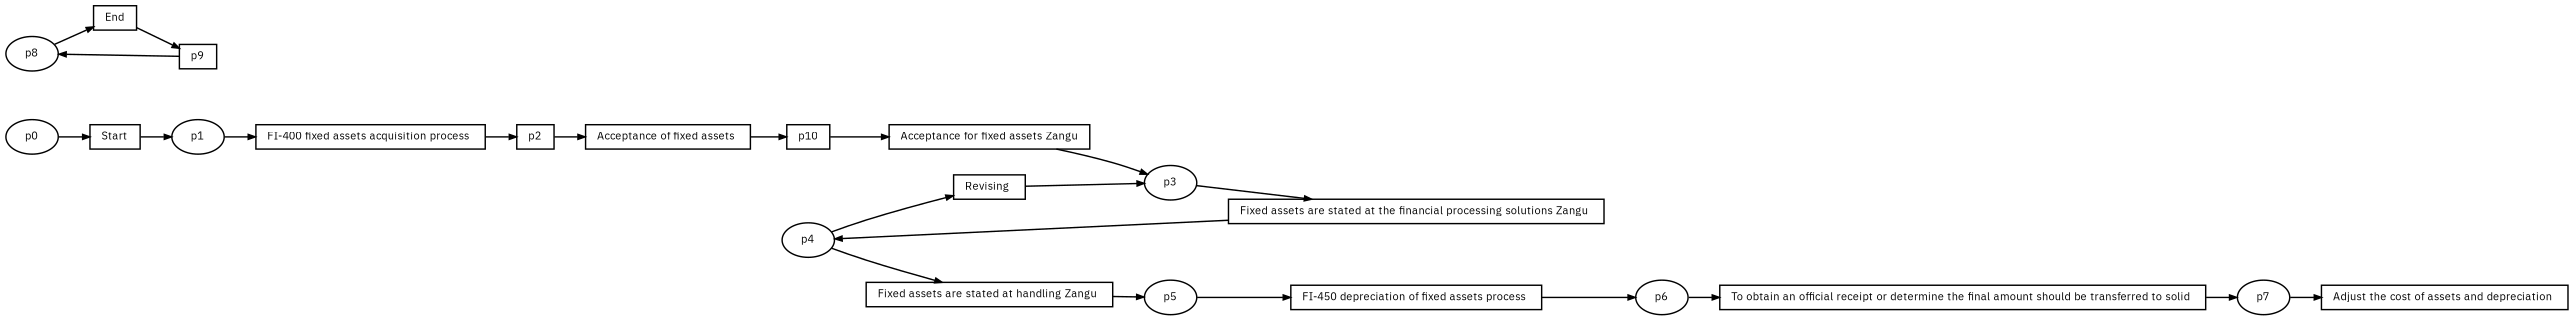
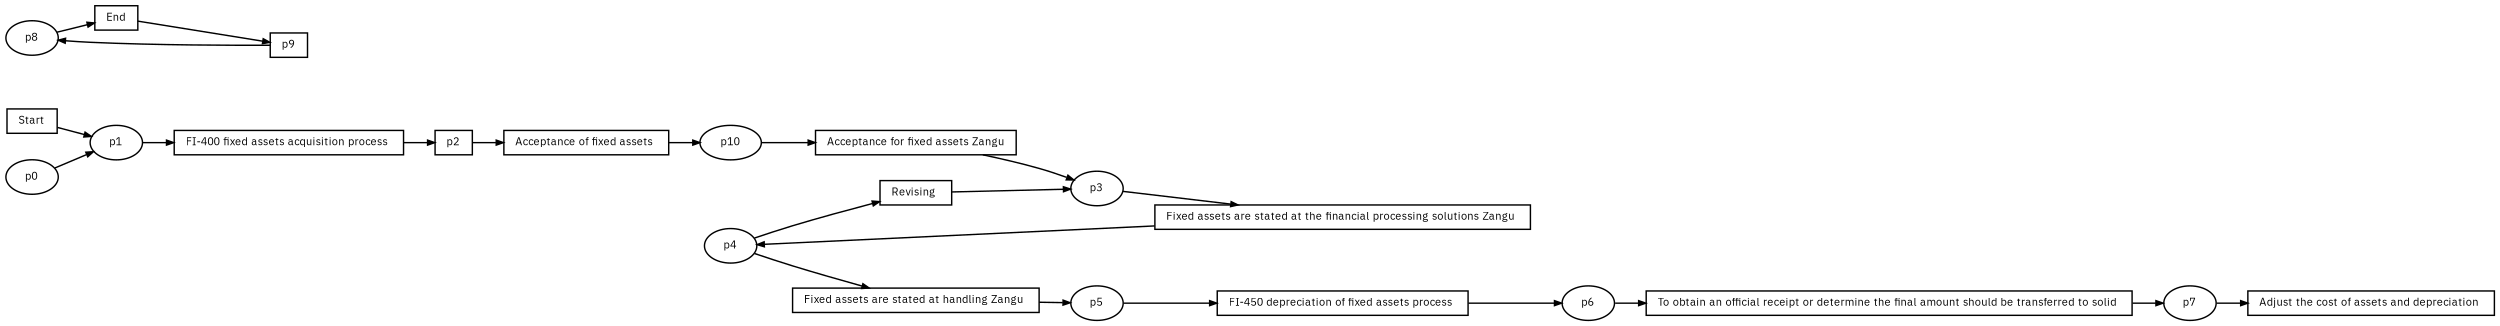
edge "p0" -> "Start": now "p0" -> "p1"
node "p10": shape box -> ellipse
